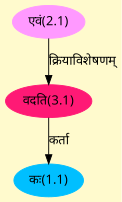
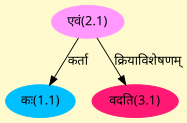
edge "वदति(3.1)" -> "कः(1.1)": now "एवं(2.1)" -> "कः(1.1)"
